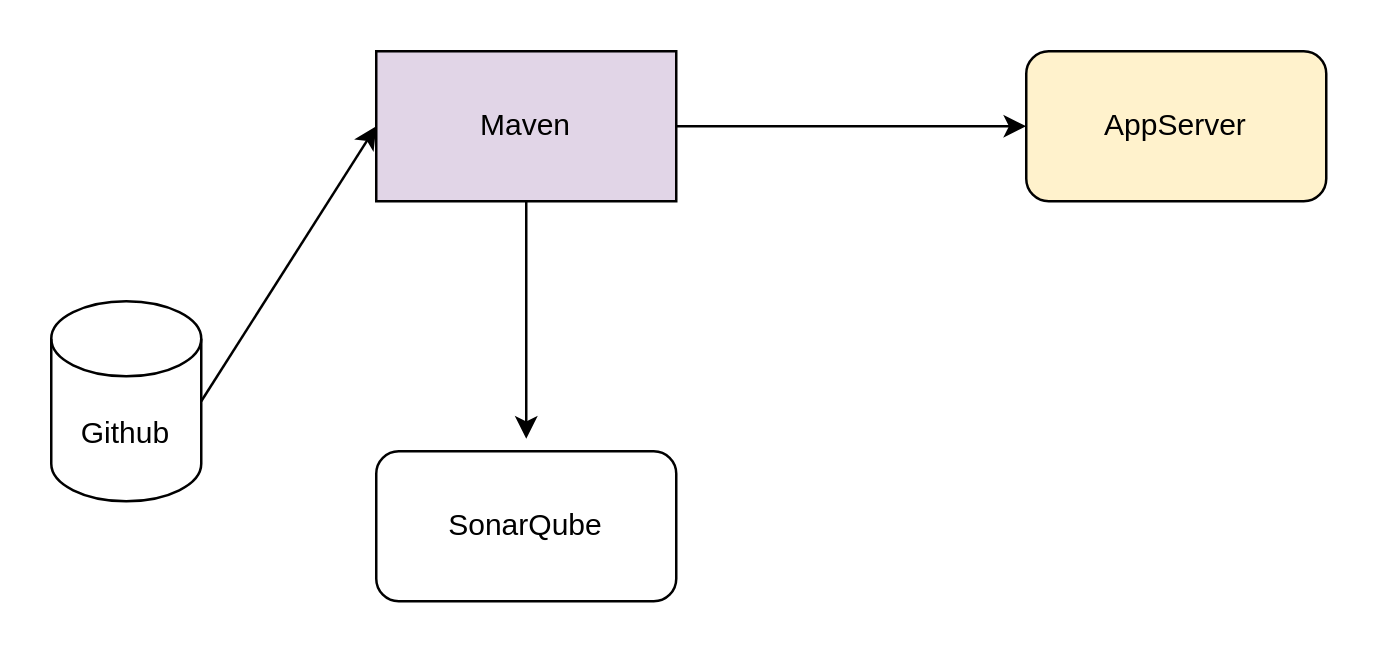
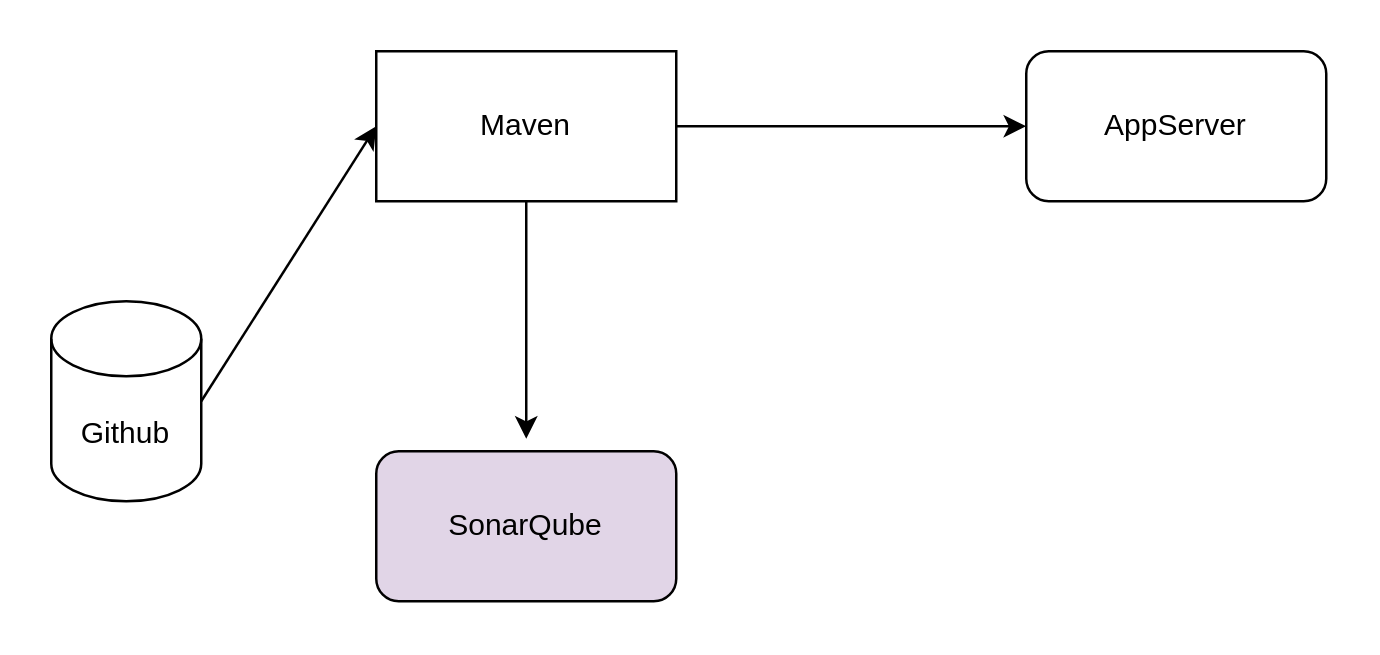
node "Maven": fillcolor #e1d5e7 -> #ffffff
node "AppServer": fillcolor #fff2cc -> #ffffff
node "SonarQube": fillcolor #ffffff -> #e1d5e7
